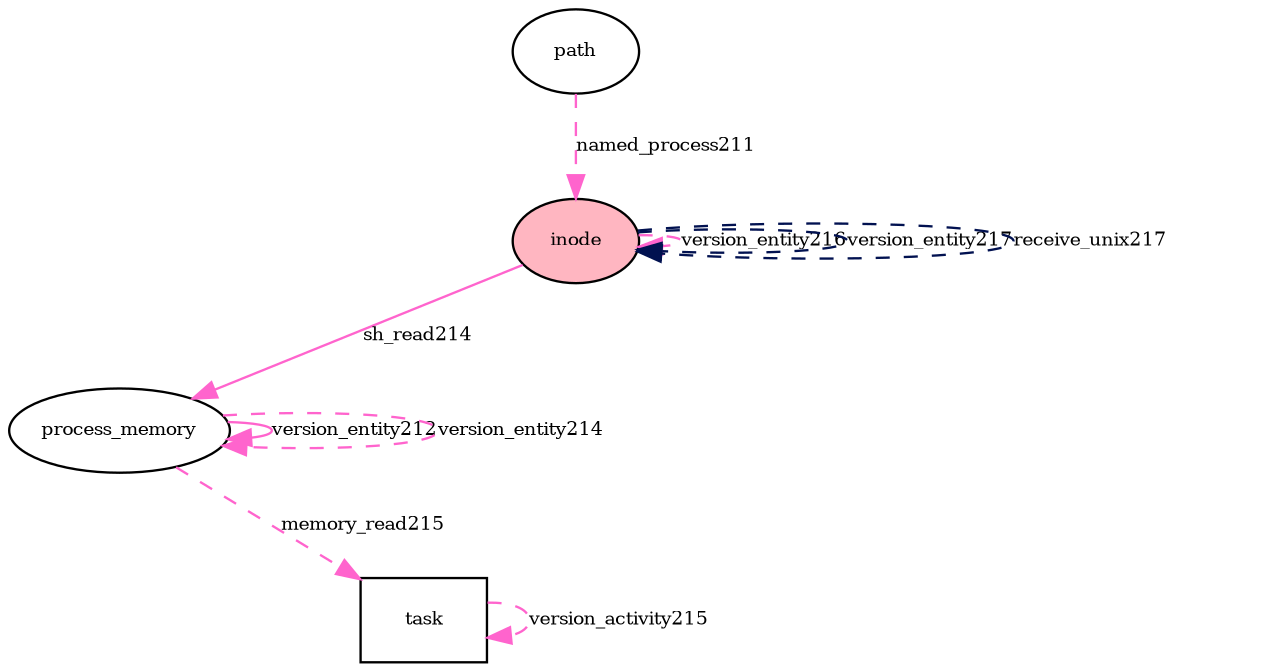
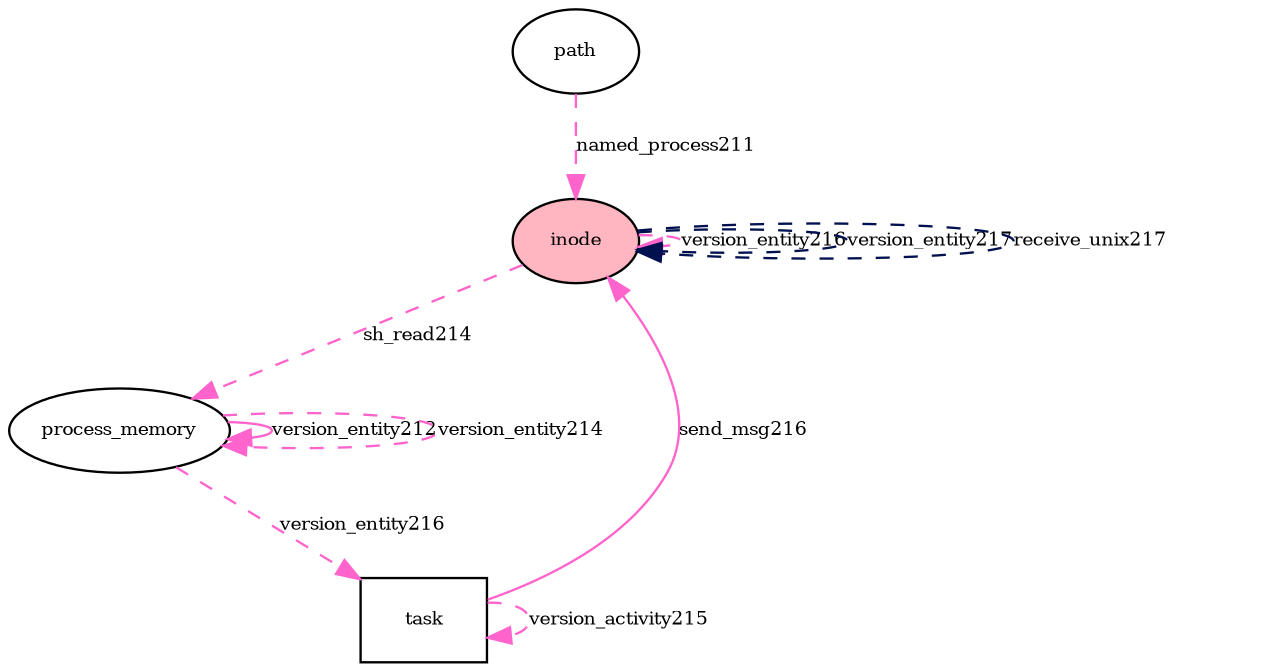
edge "inode" -> "process_memory": style solid -> dashed
edge "task" -> "inode": added, label "send_msg216"
edge "process_memory" -> "task": label "memory_read215" -> "version_entity216"
